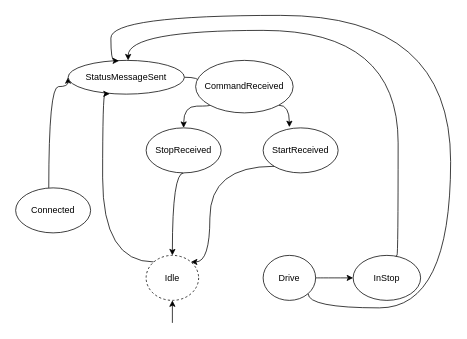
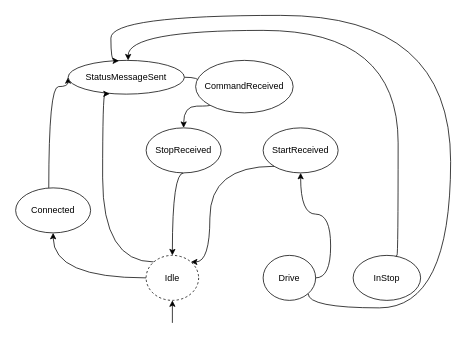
edge "CommandReceived" -> "StartReceived": removed
edge "Idle" -> "Connected": added
edge "Drive" -> "InStop": now "Drive" -> "StartReceived"
